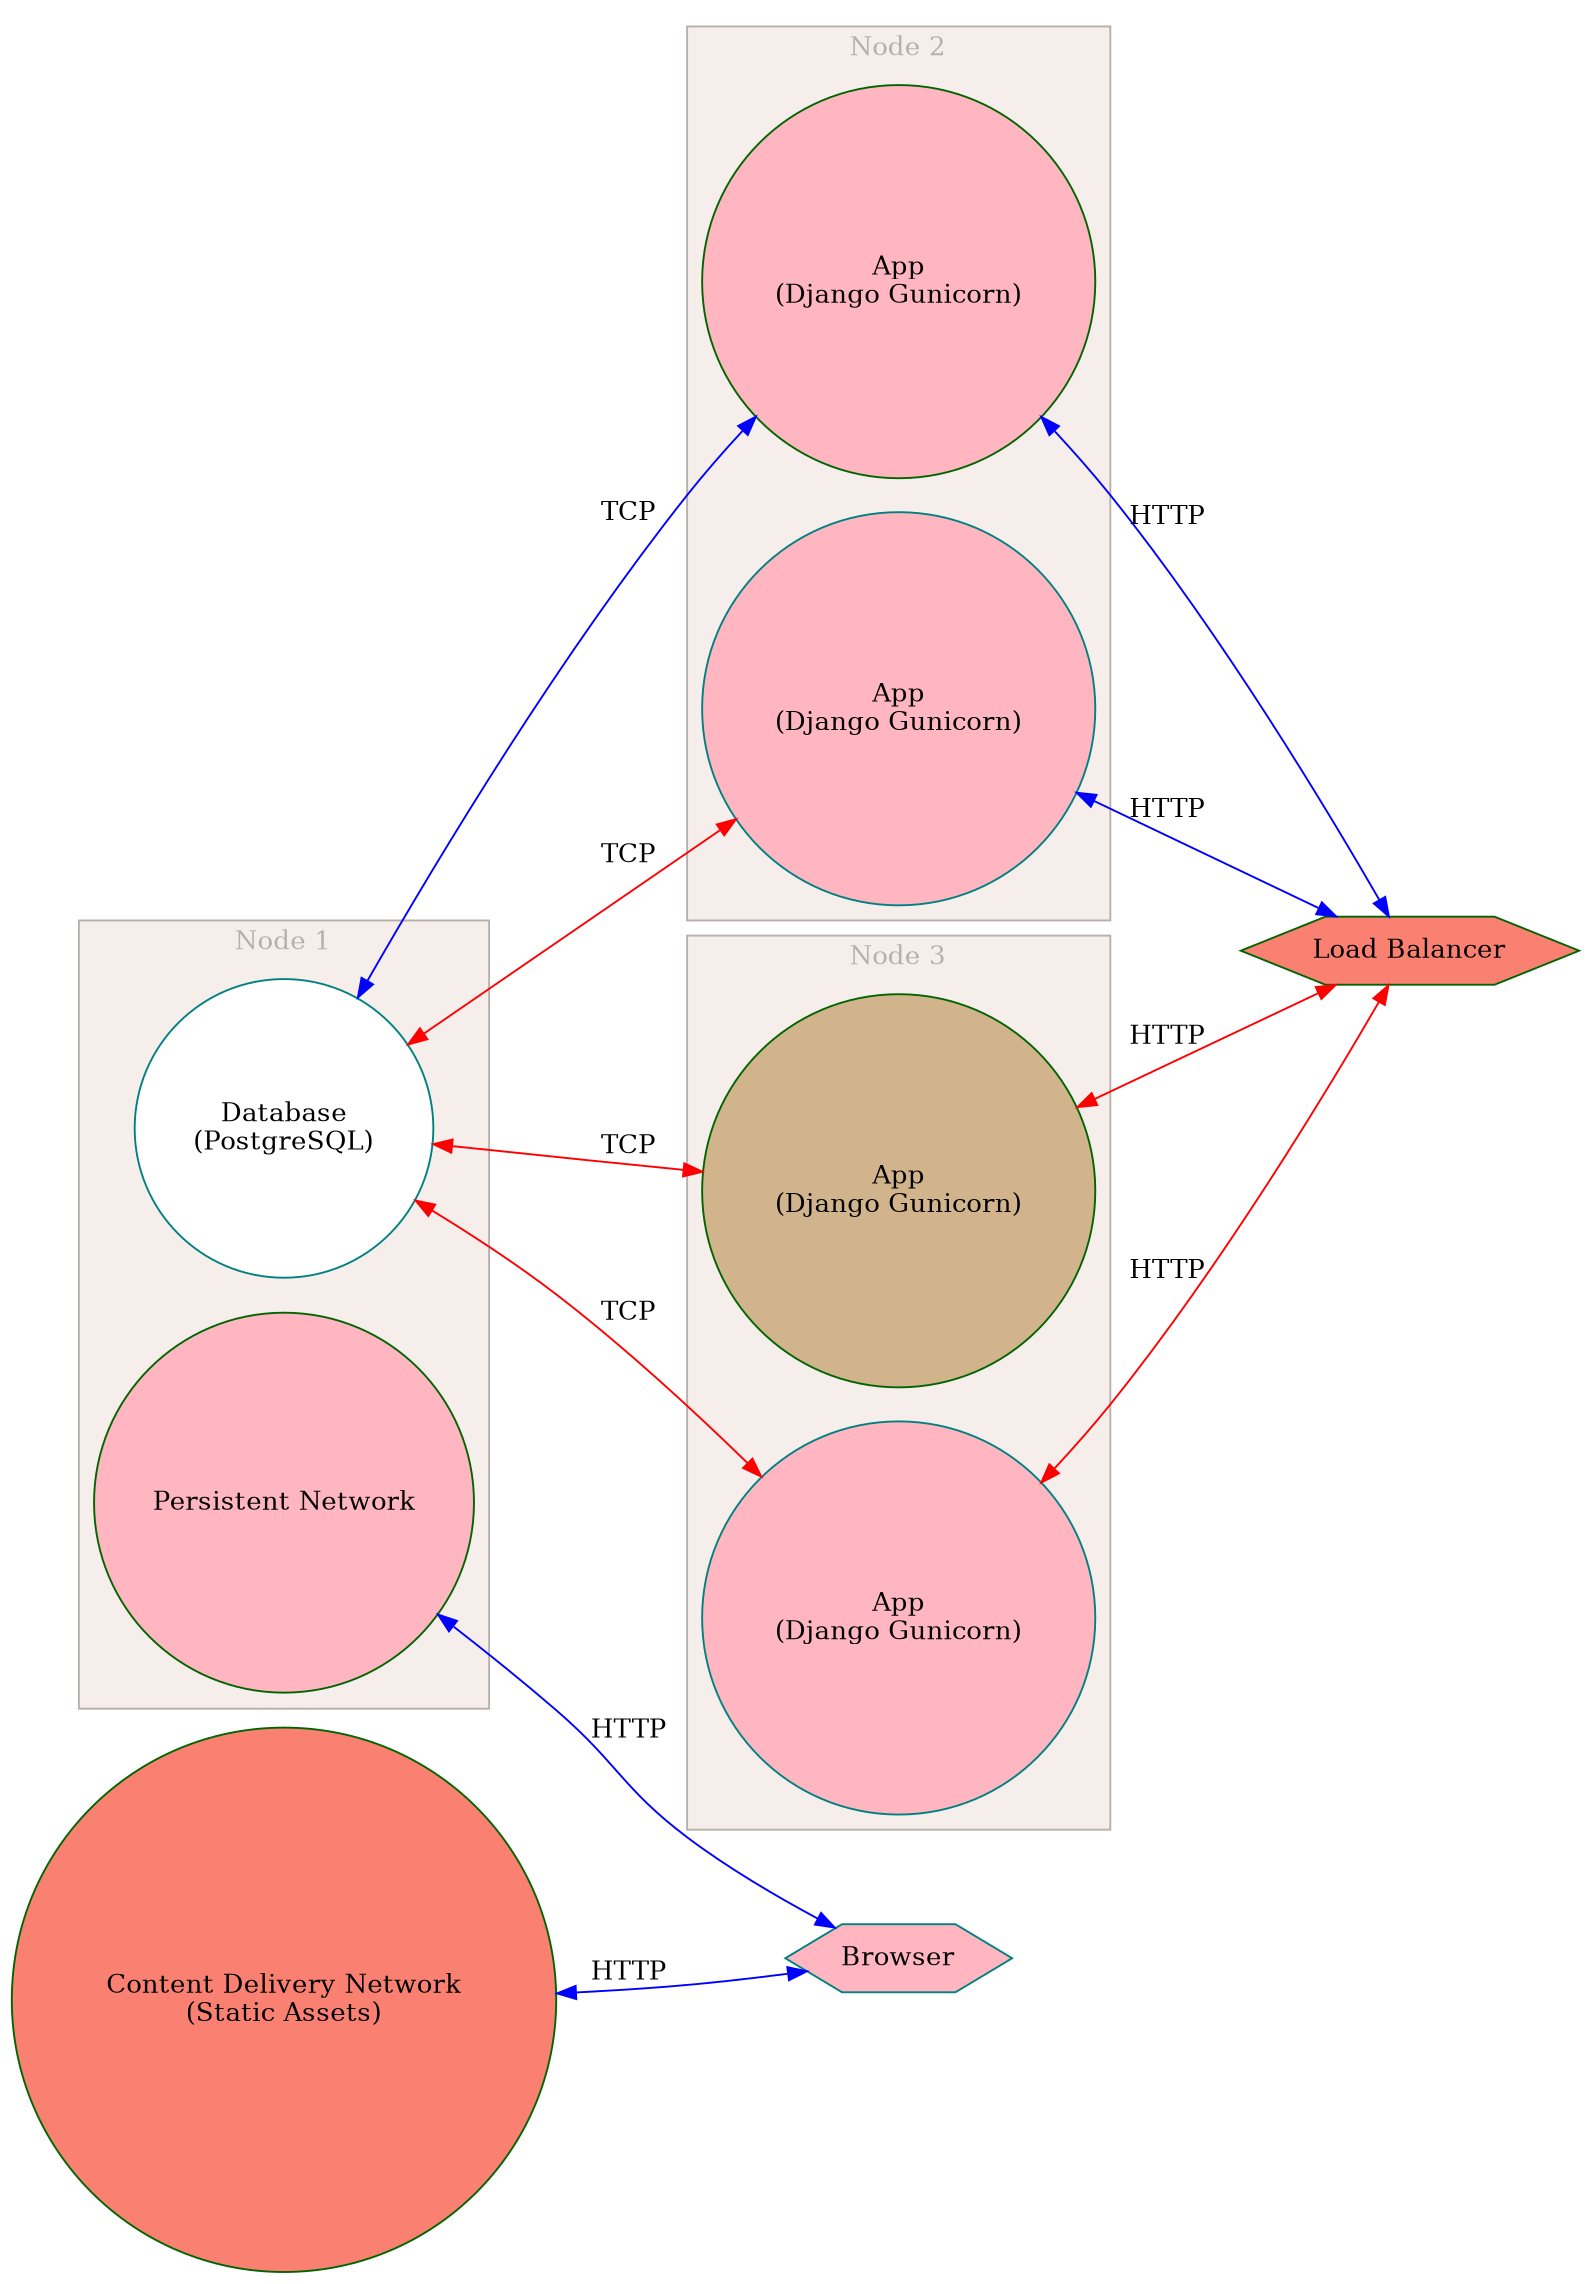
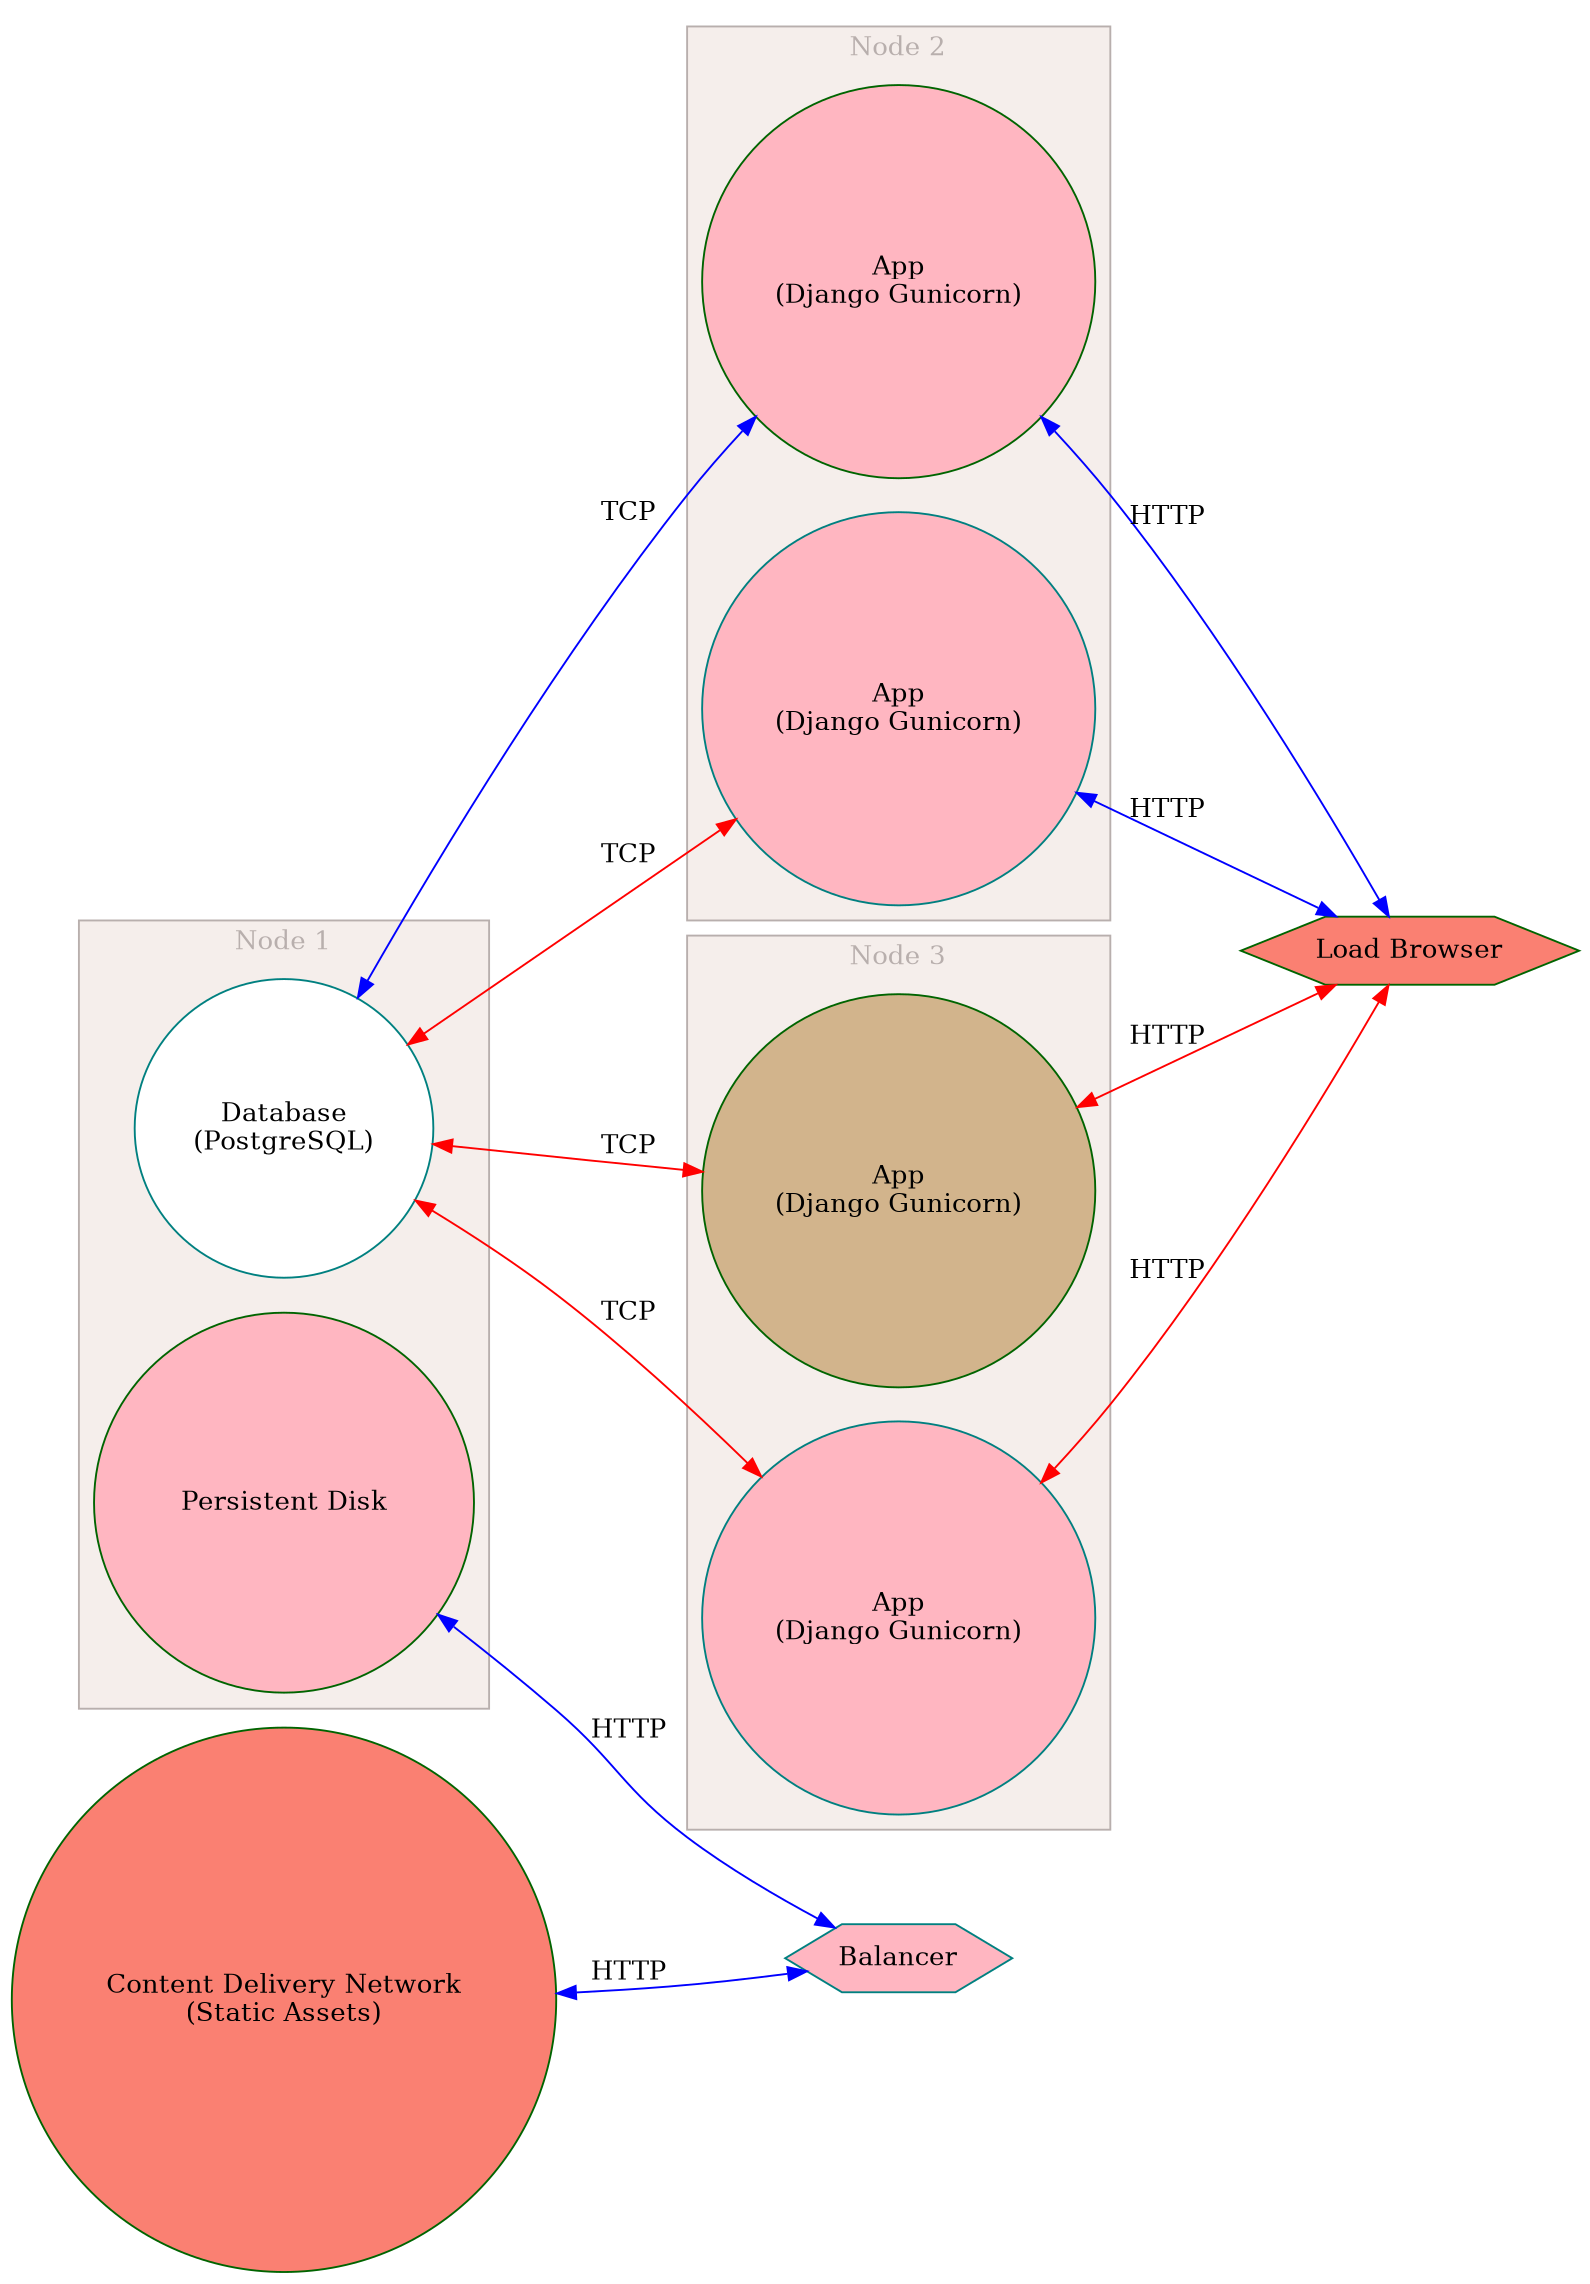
node "Load Balancer": label "Load Balancer" -> "Load Browser"
node "Persistent Network": label "Persistent Network" -> "Persistent Disk"
node "Browser": label "Browser" -> "Balancer"
